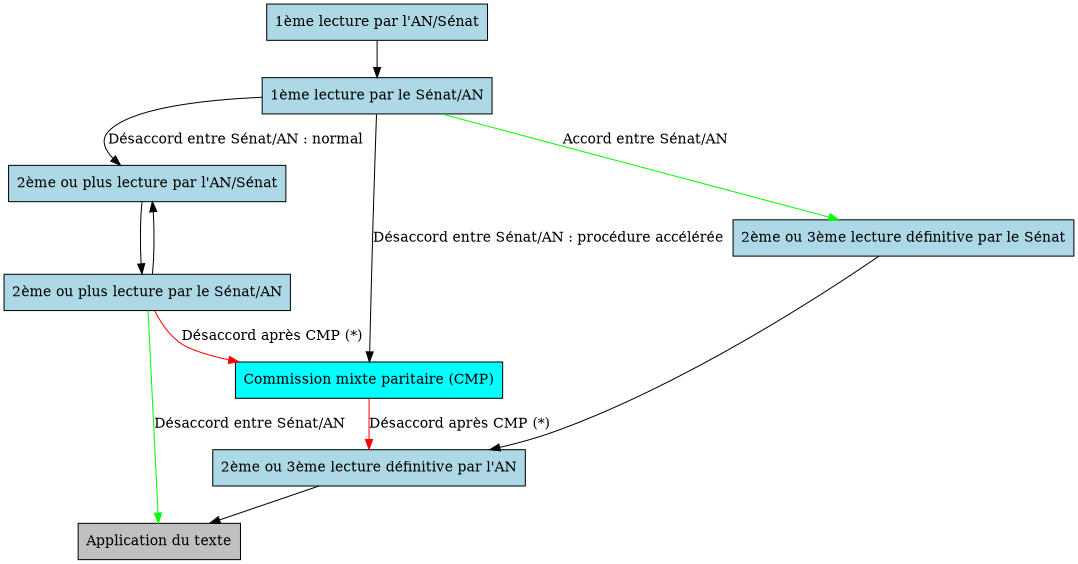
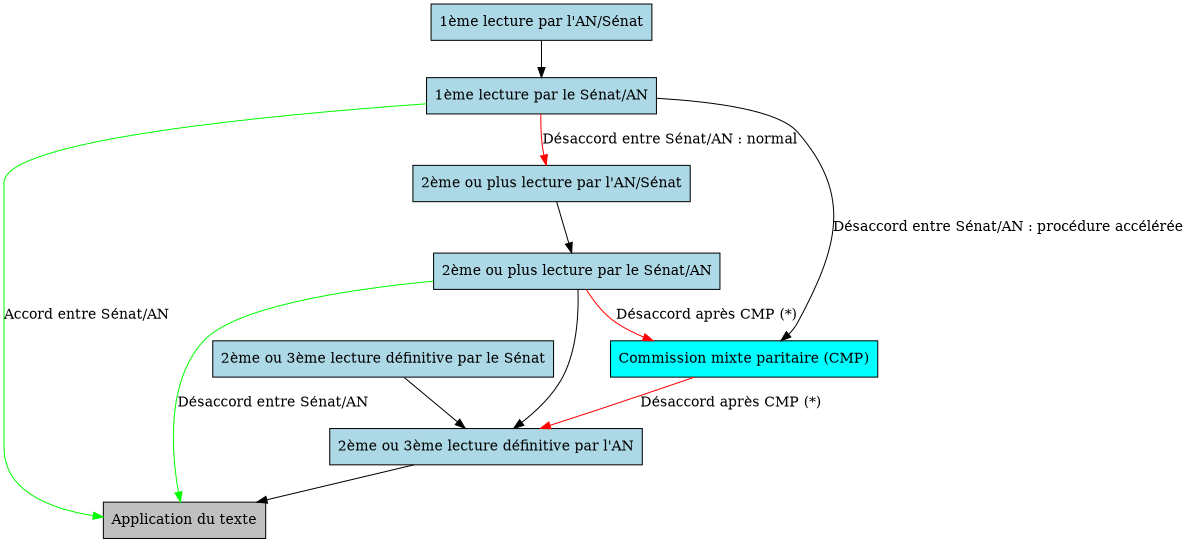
edge "1ème lecture par le Sénat/AN" -> "2ème ou plus lecture par l'AN/Sénat": color black -> red
edge "1ème lecture par le Sénat/AN" -> "2ème ou 3ème lecture définitive par le Sénat": now "1ème lecture par le Sénat/AN" -> "Application du texte"
edge "2ème ou plus lecture par le Sénat/AN" -> "2ème ou plus lecture par l'AN/Sénat": now "2ème ou plus lecture par le Sénat/AN" -> "2ème ou 3ème lecture définitive par l'AN"
